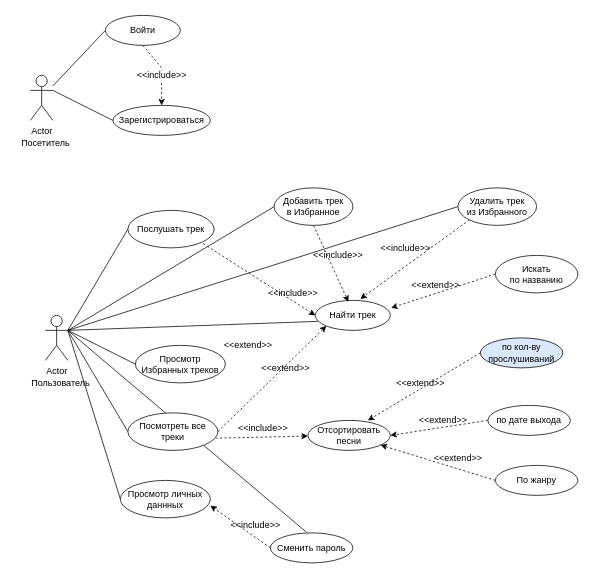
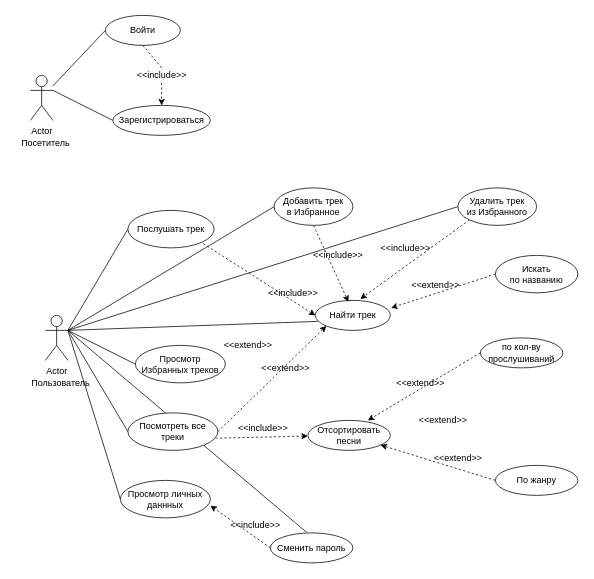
node "по кол-ву прослушиваний": fillcolor #dae8fc -> #ffffff
node "по дате выхода": removed
edge "по дате выхода" -> "Отсортировать песни": removed
